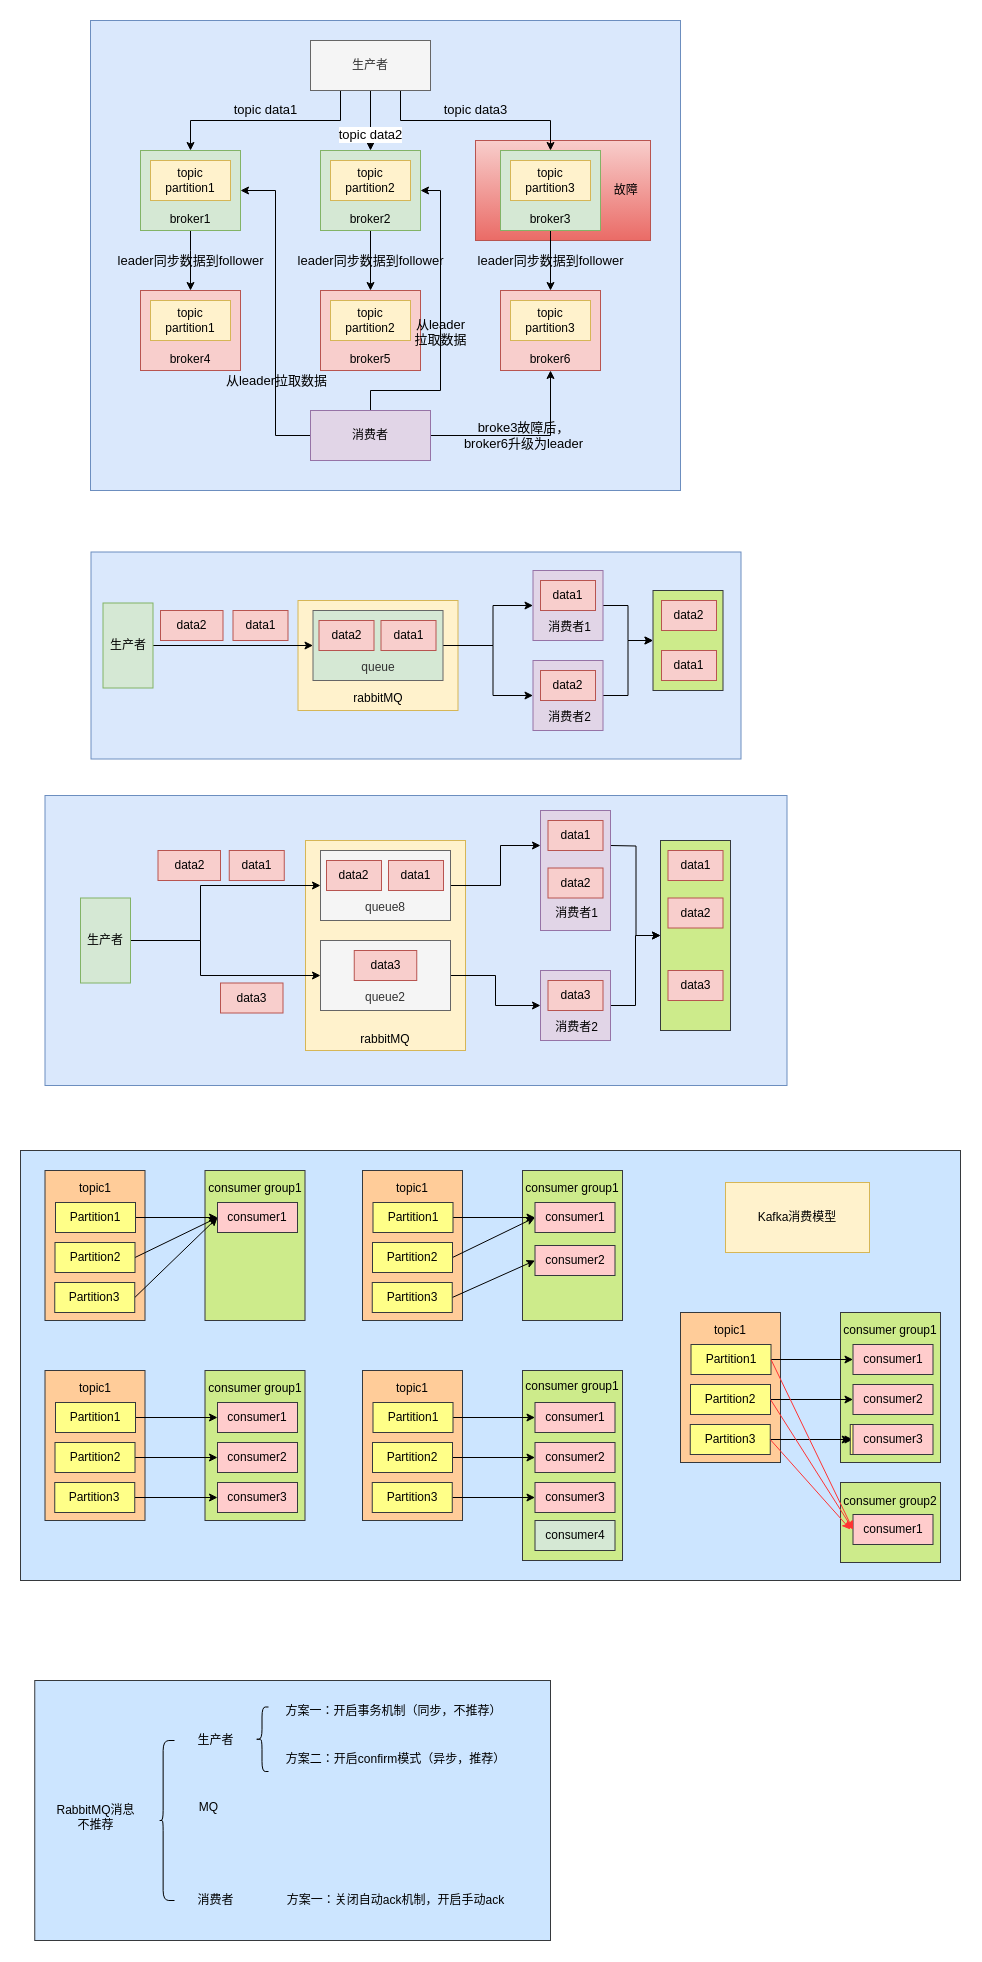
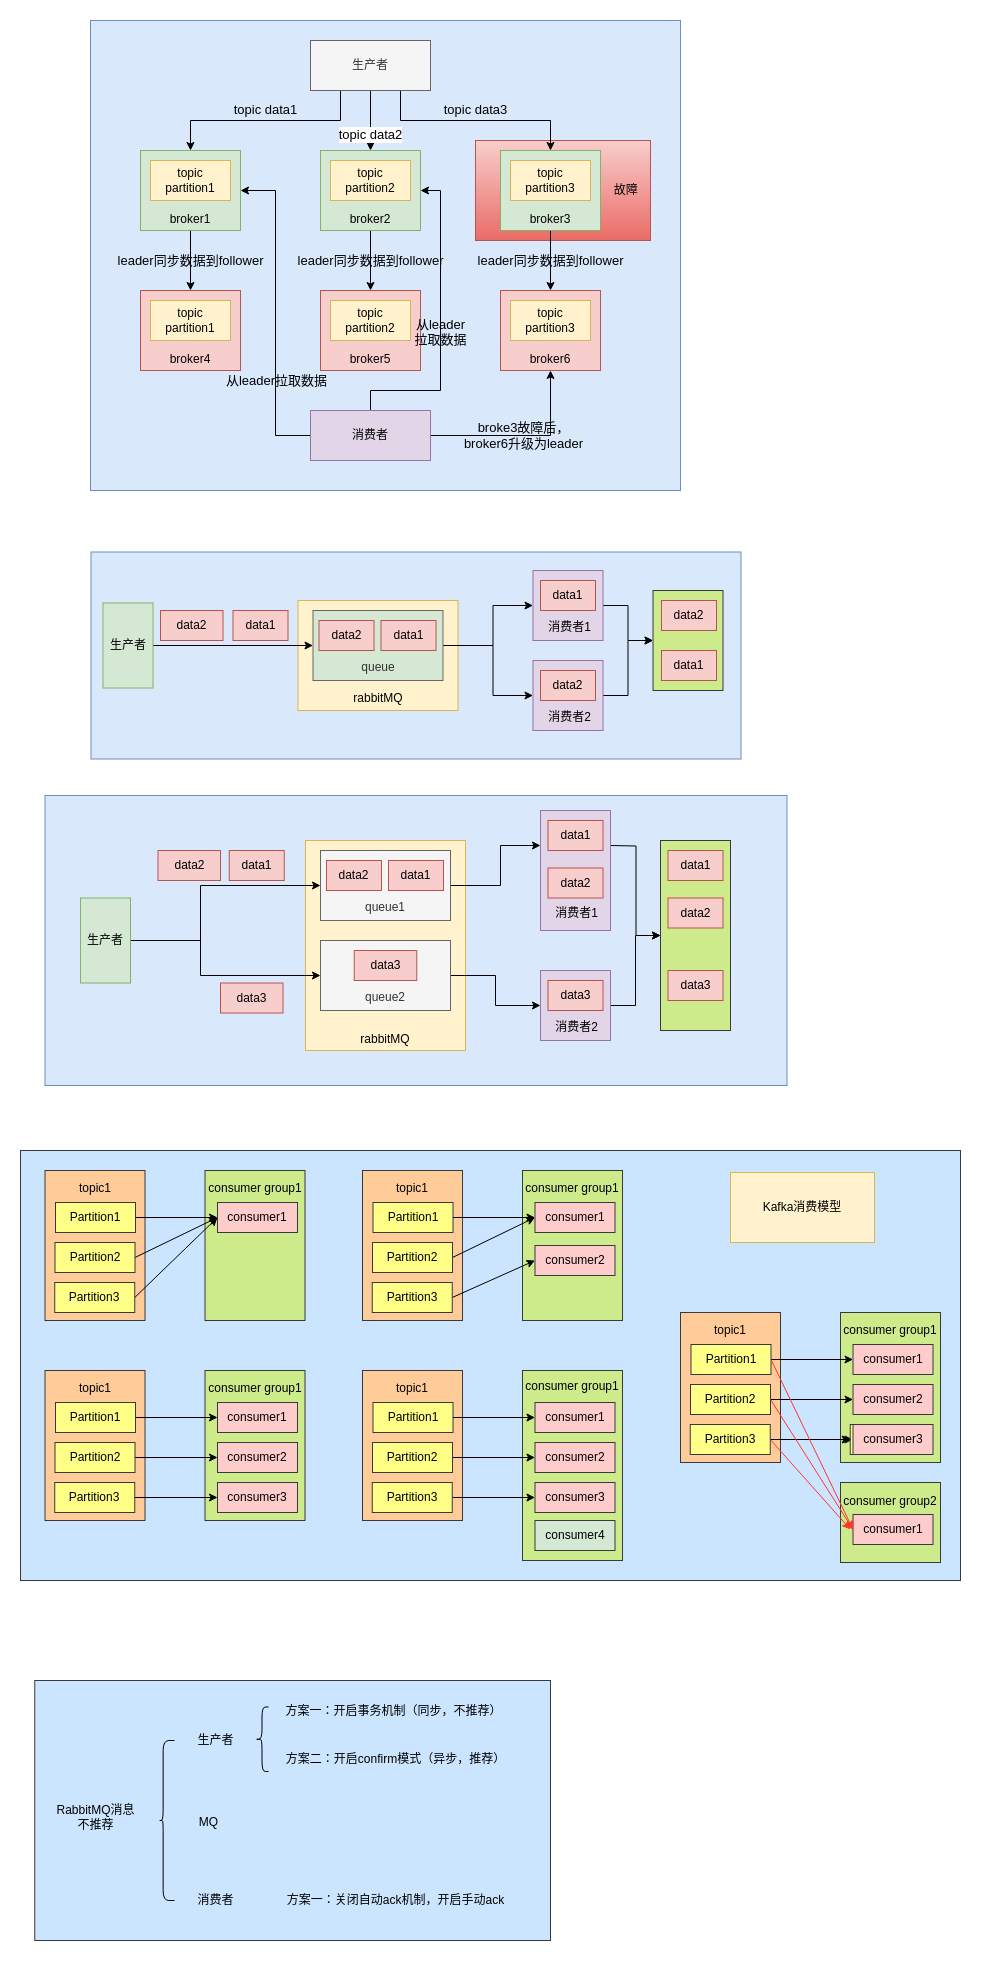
node "queue8": label "queue8" -> "queue1"
node "Kafka消费模型": moved (798, 1218) -> (803, 1208)
node "MQ": moved (208, 1808) -> (208, 1823)
